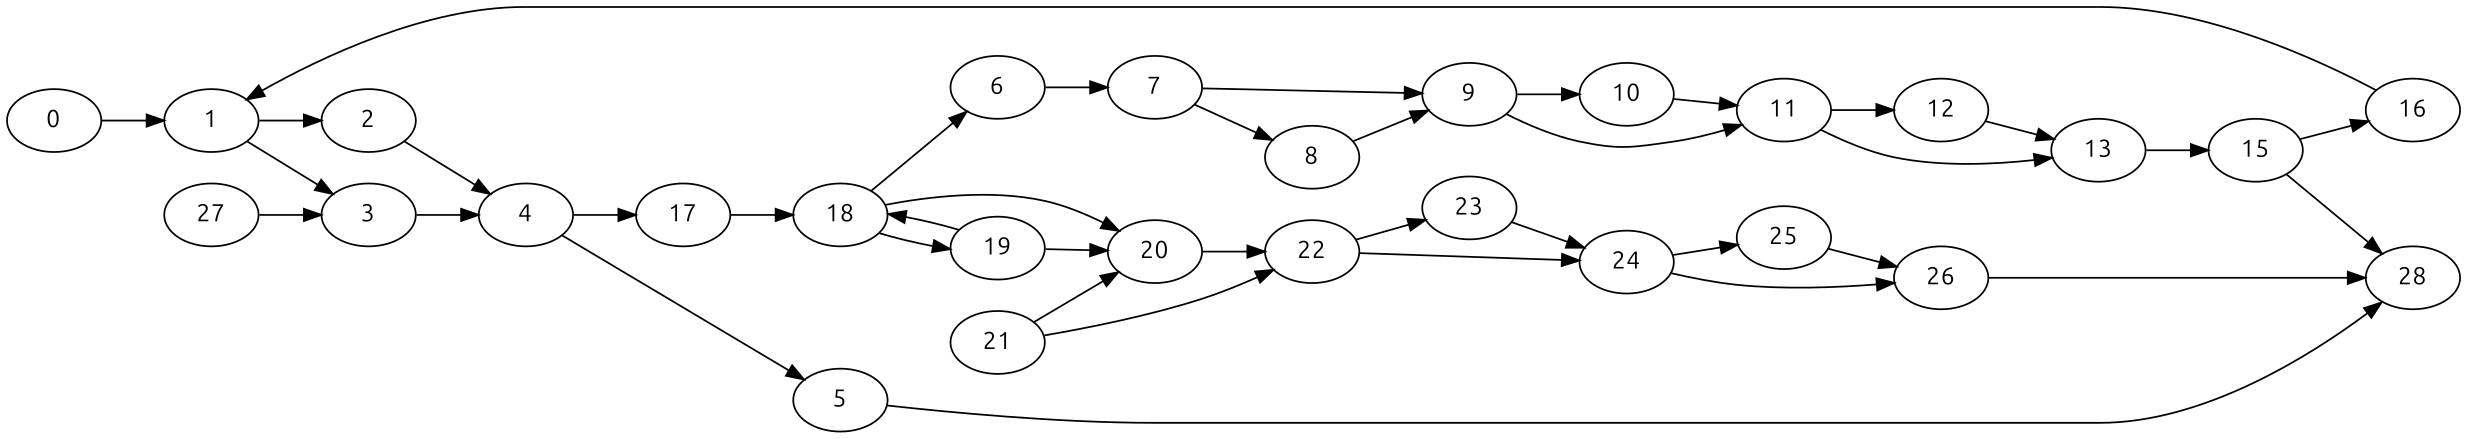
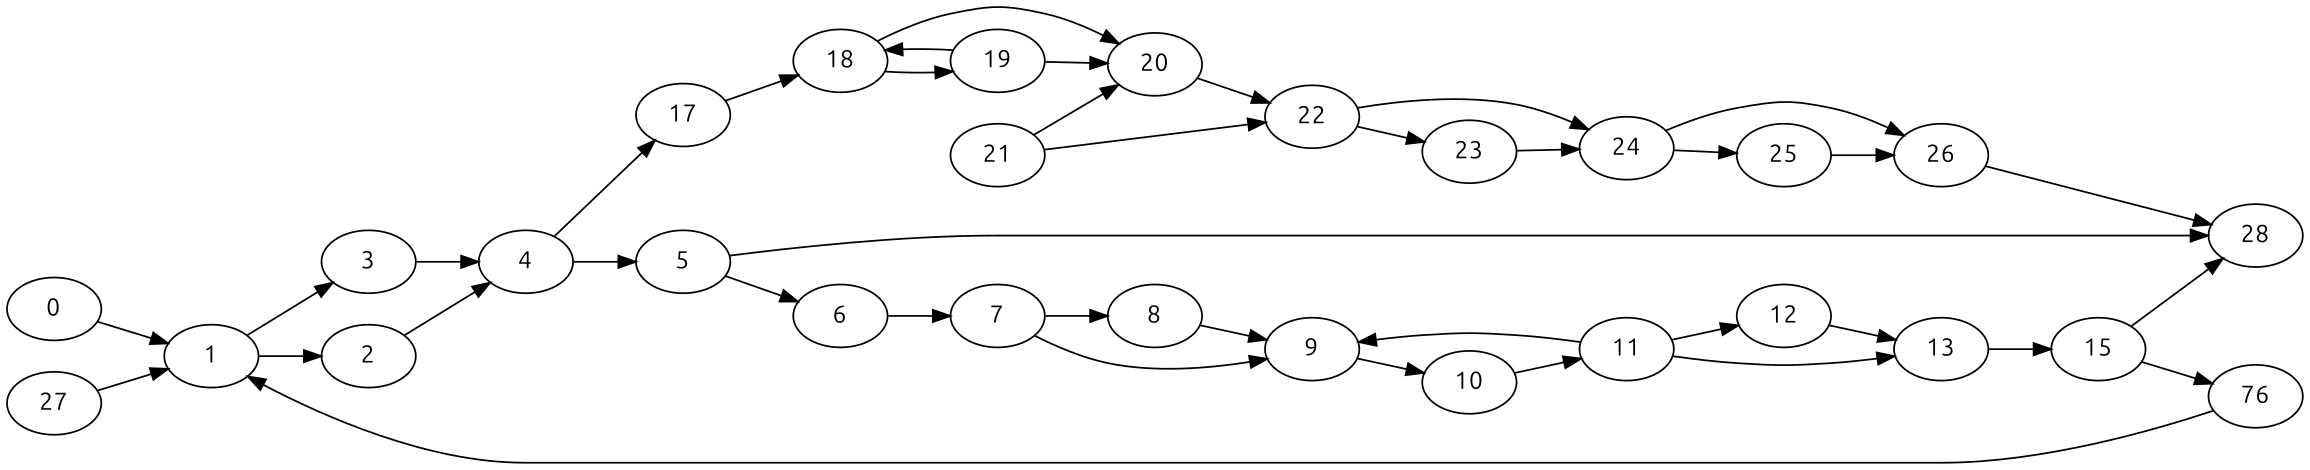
node "16": label "16" -> "76"
edge "9" -> "11": reversed
edge "18" -> "6": now "5" -> "6"
edge "27" -> "3": now "27" -> "1"
